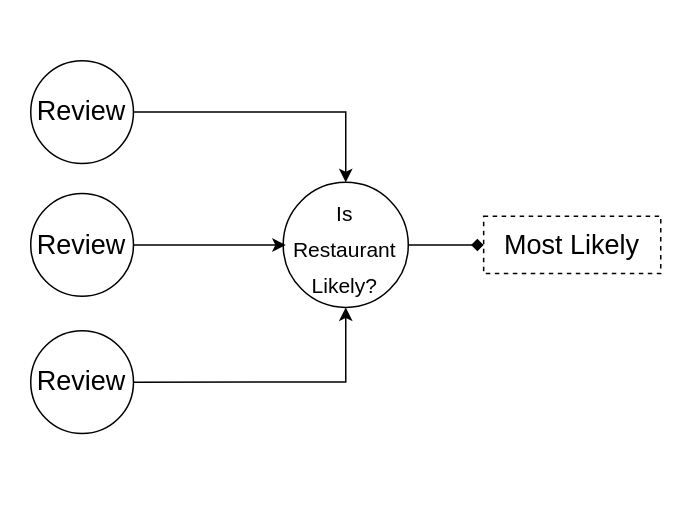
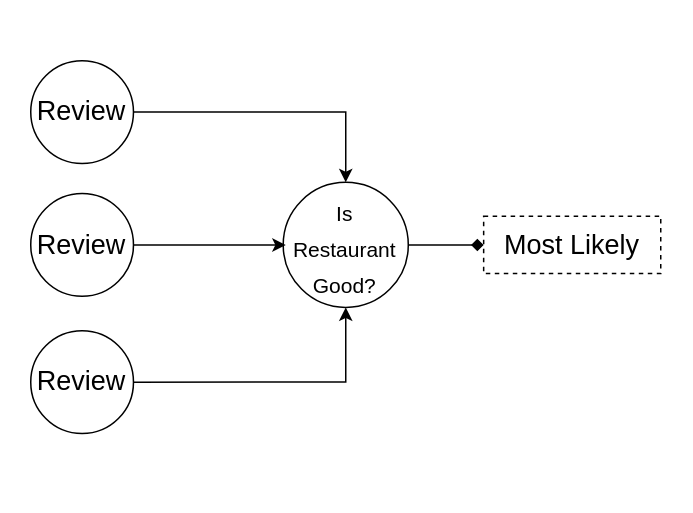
node "Is Restaurant Likely?": label "Is Restaurant Likely?" -> "Is Restaurant Good?"
